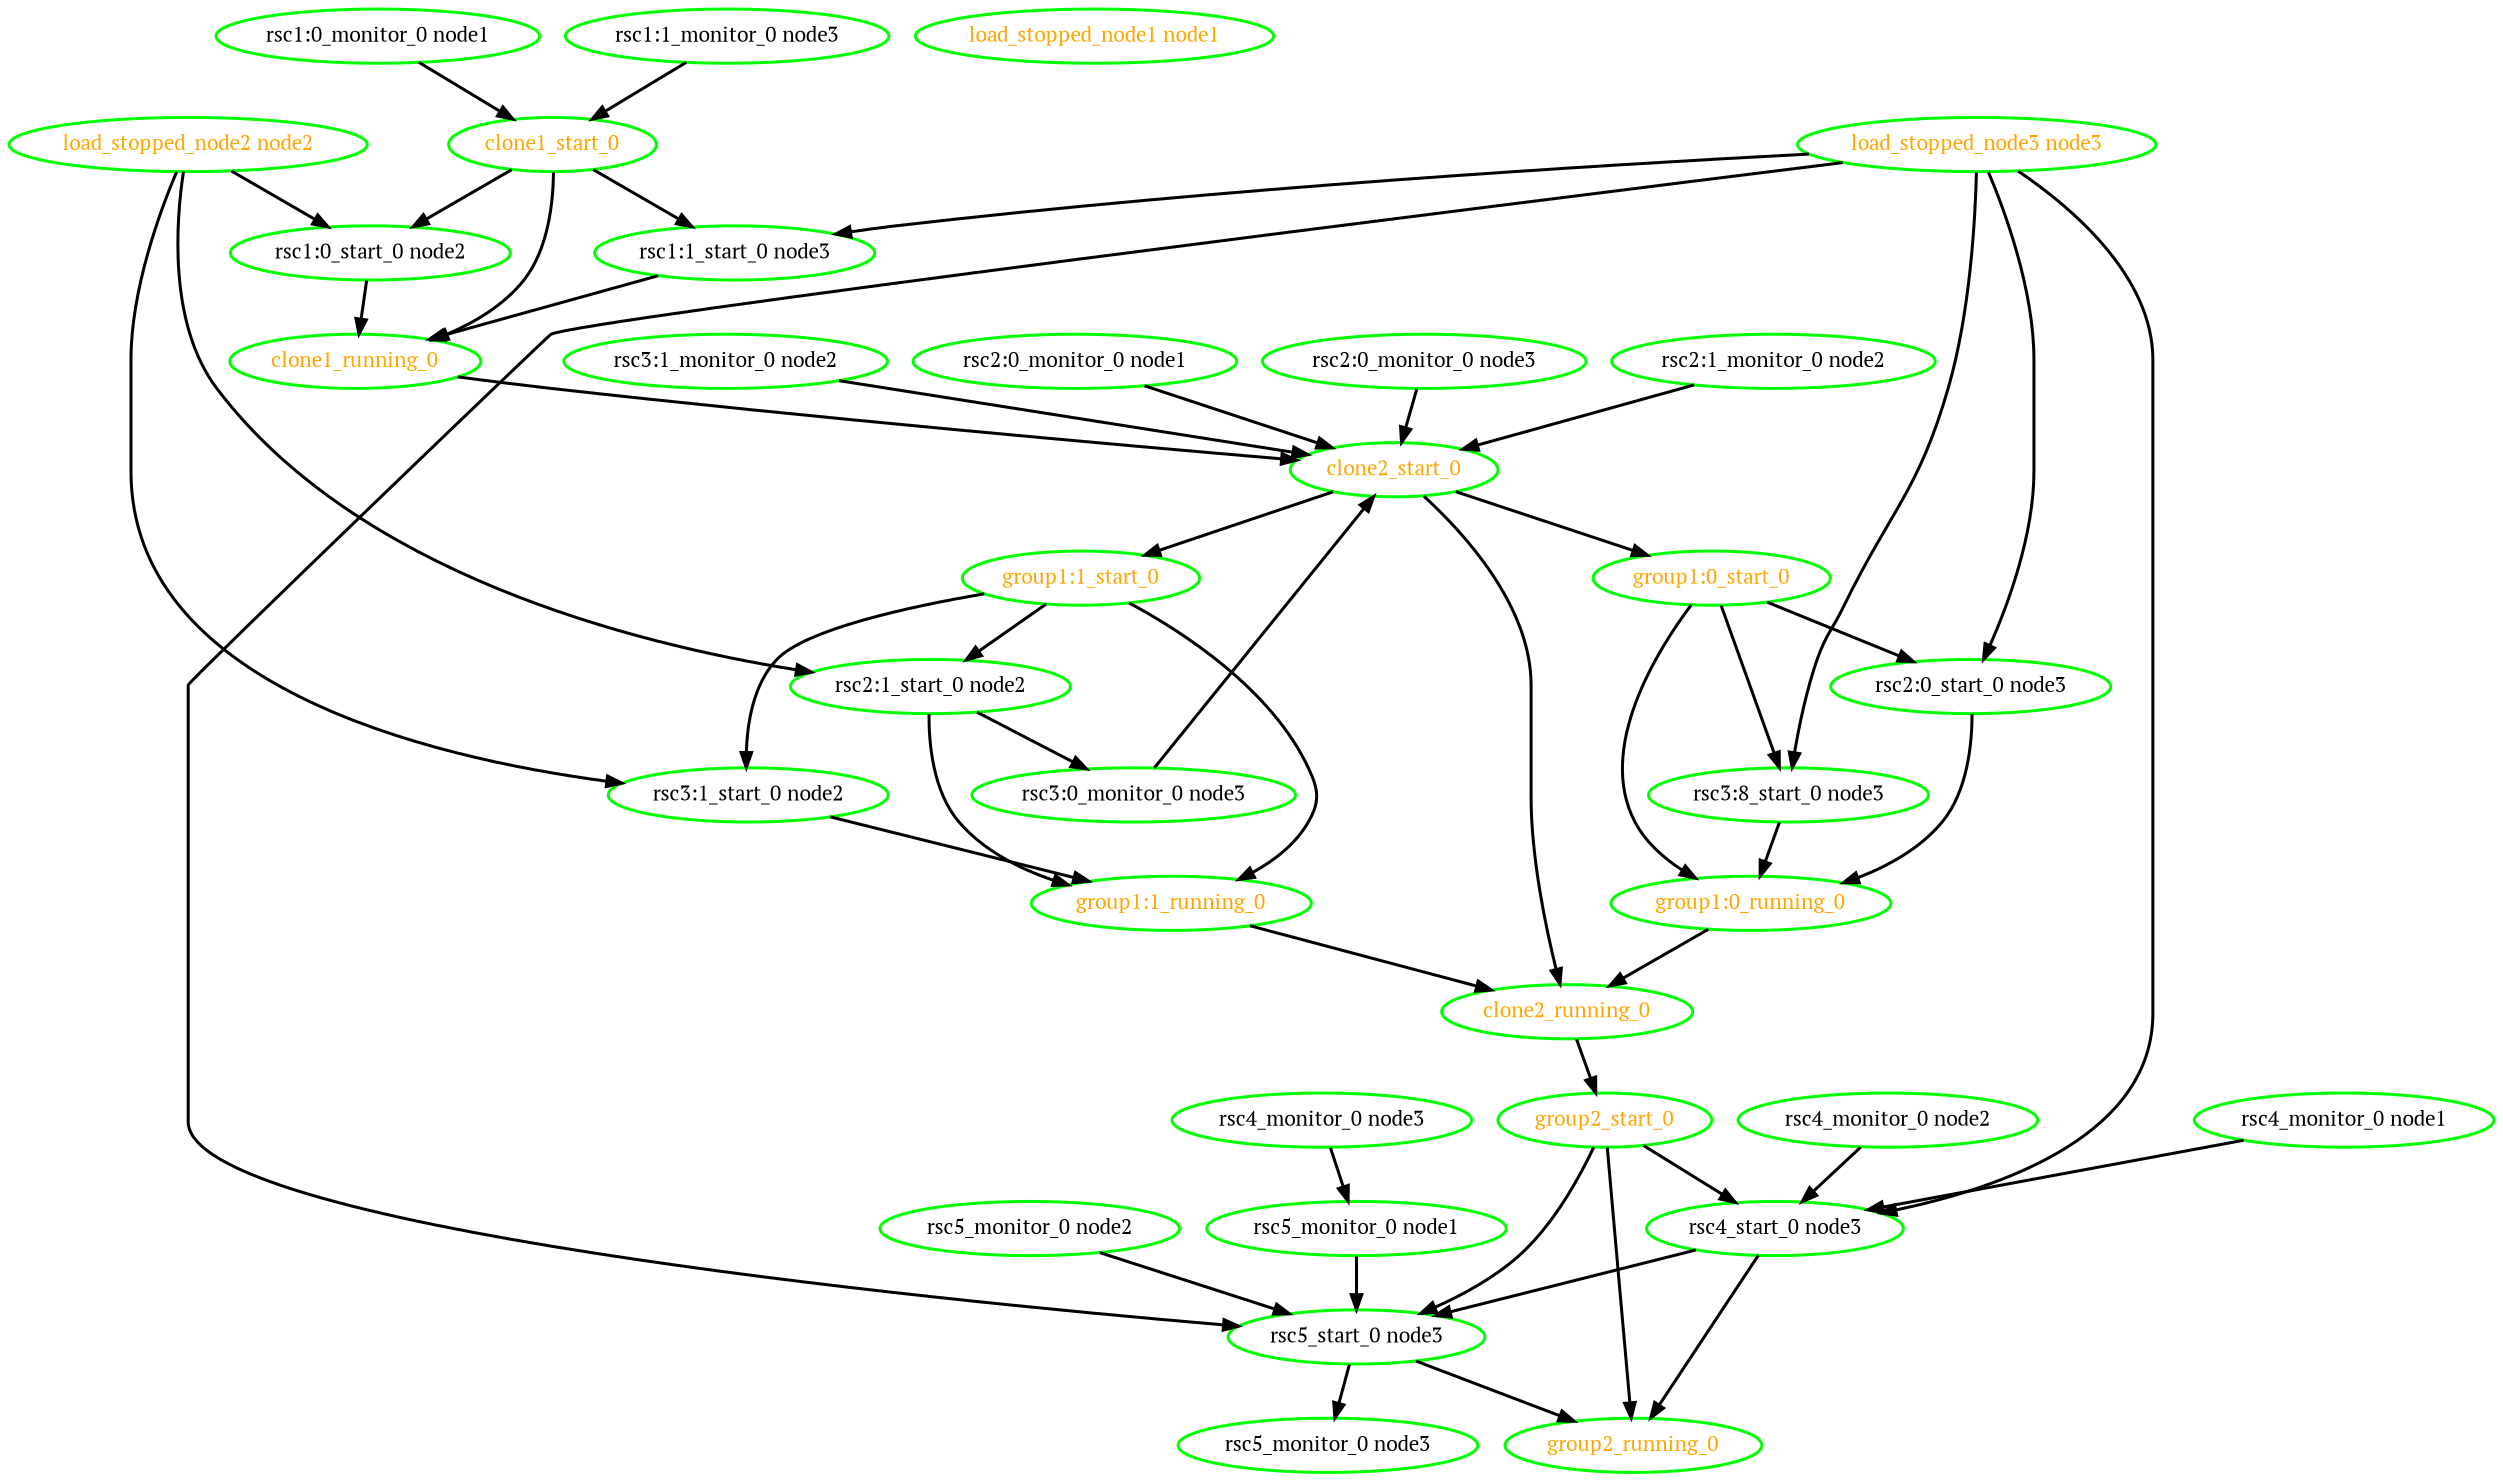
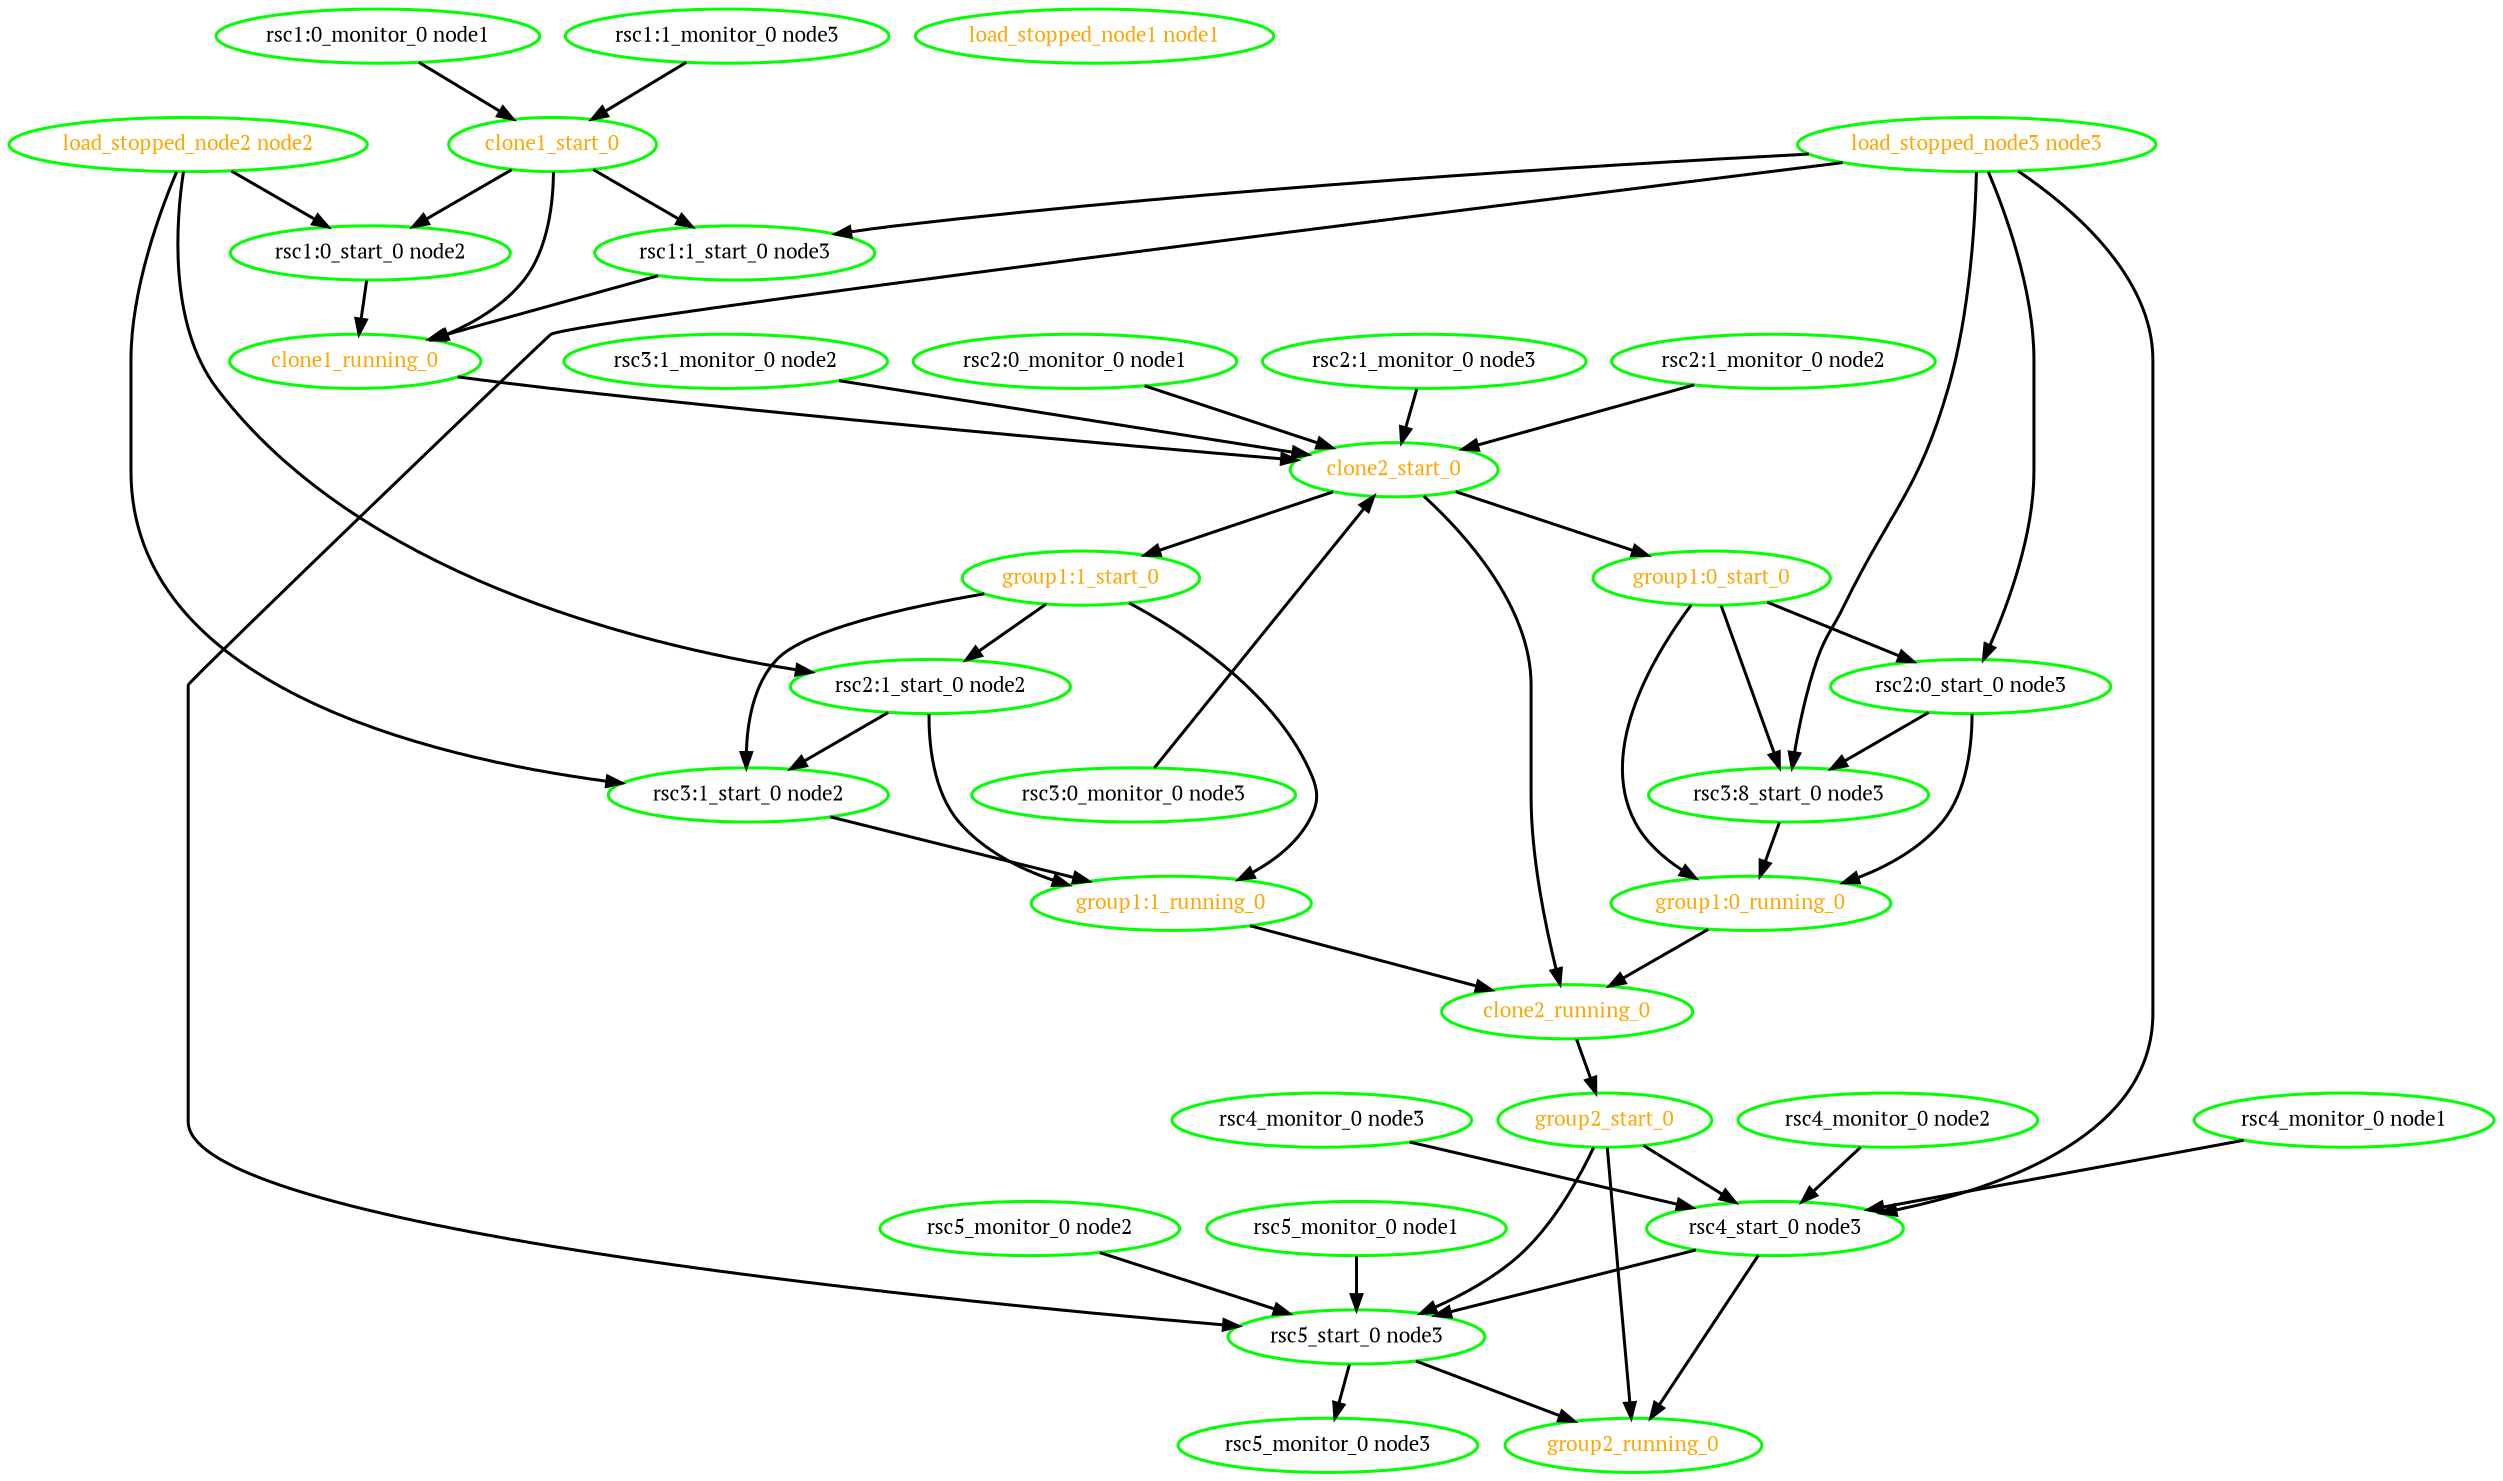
node "rsc2:0_monitor_0 node3": label "rsc2:0_monitor_0 node3" -> "rsc2:1_monitor_0 node3"
edge "rsc2:1_start_0 node2" -> "rsc3:0_monitor_0 node3": now "rsc2:1_start_0 node2" -> "rsc3:1_start_0 node2"
edge "rsc2:0_start_0 node3" -> "rsc3:8_start_0 node3": added
edge "rsc4_monitor_0 node3" -> "rsc5_monitor_0 node1": now "rsc4_monitor_0 node3" -> "rsc4_start_0 node3"
